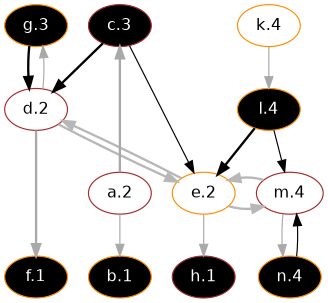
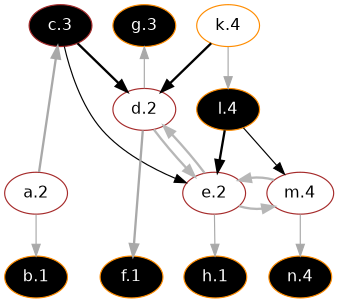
edge "g.3" -> "d.2": now "k.4" -> "d.2"
node "e.2": color darkorange -> brown
edge "n.4" -> "m.4": removed
node "h.1": color brown -> darkorange
